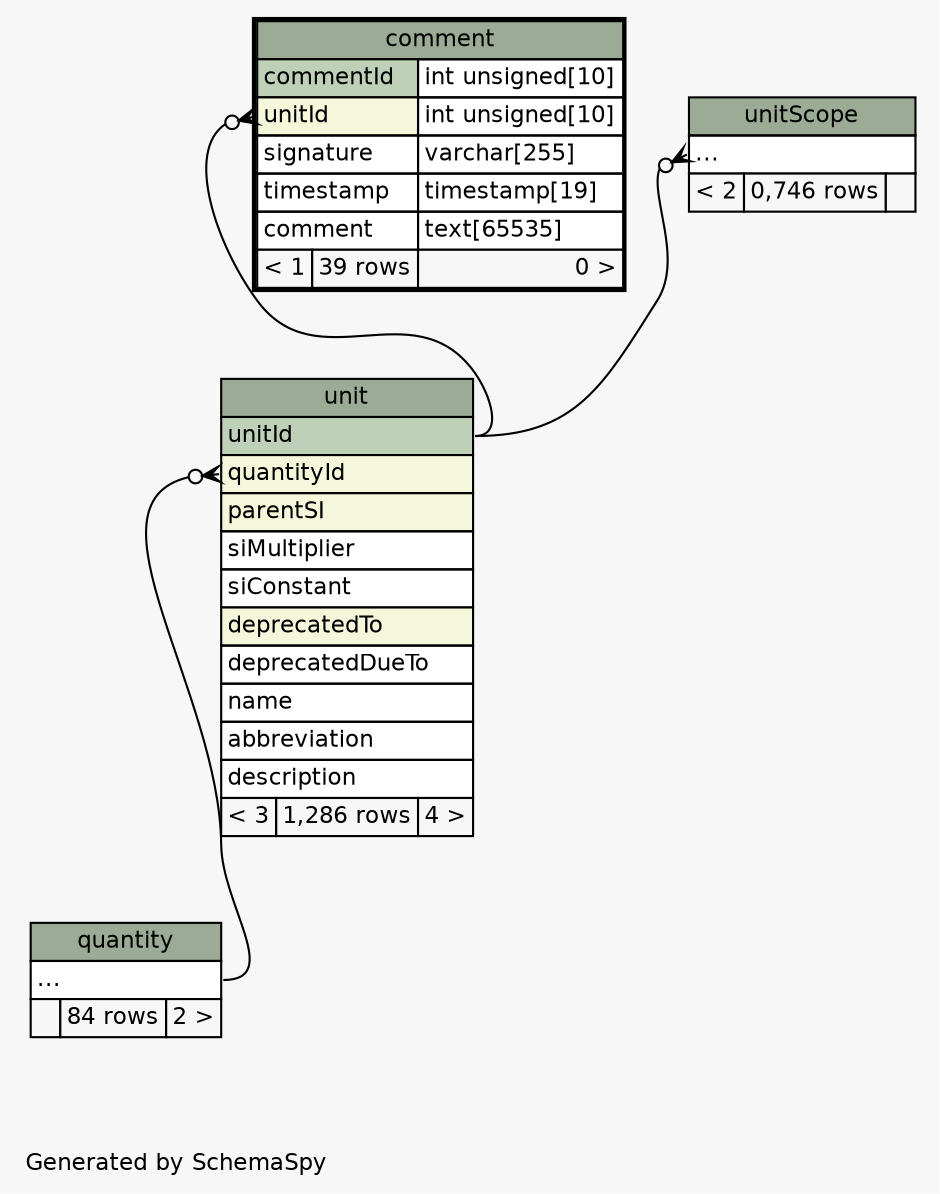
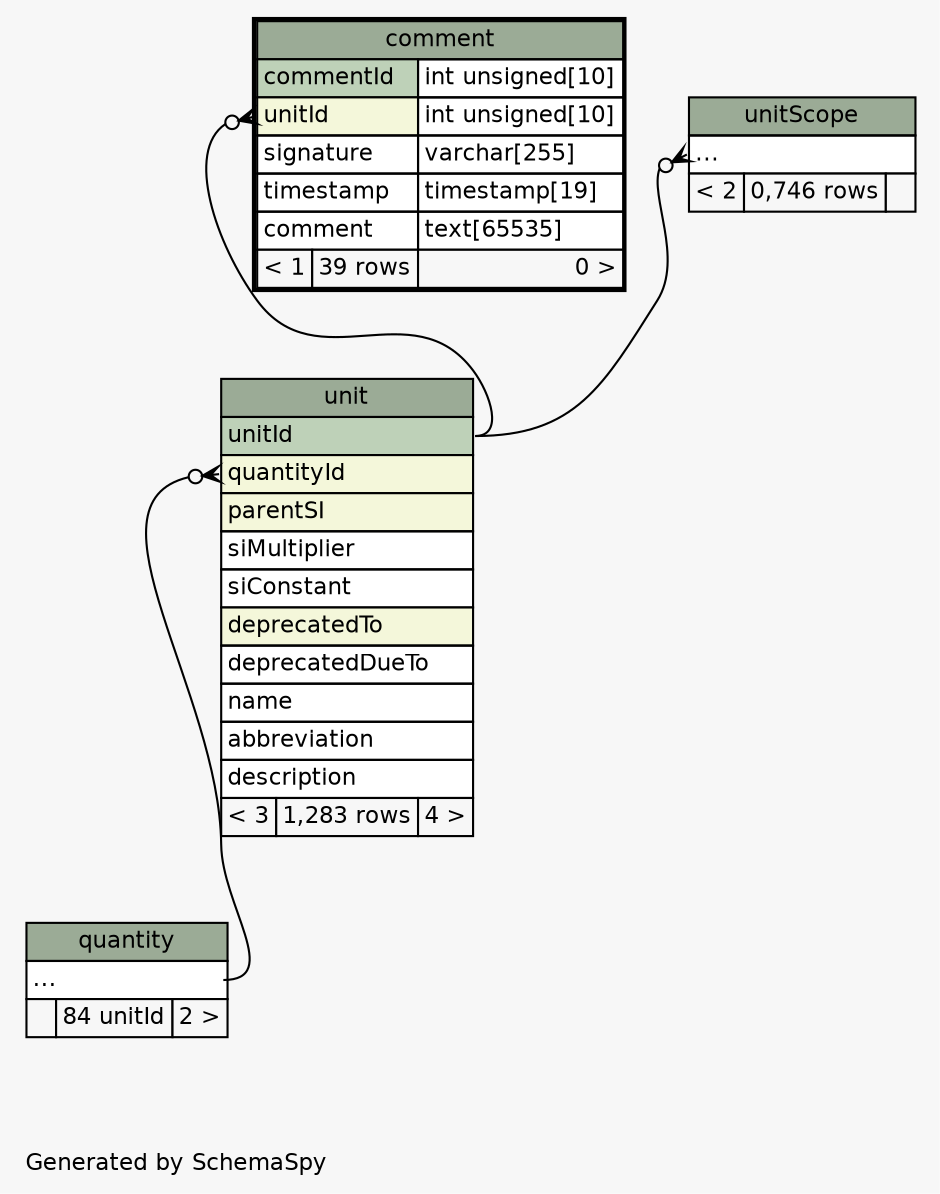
node "unit": text "1,286 rows" -> "1,283 rows"
node "quantity": text "84 rows" -> "84 unitId"
